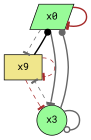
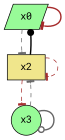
edge "x0" -> "x3": removed
node "x9": label "x9" -> "x2"
edge "x3" -> "x0": removed
